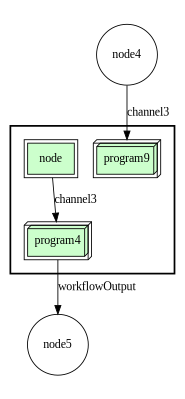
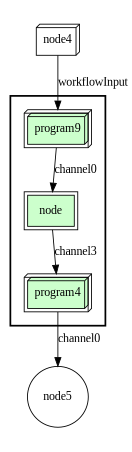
node "node4": shape circle -> box3d
edge "node4" -> "program9": label "channel3" -> "workflowInput"
edge "program9" -> "node": added, label "channel0"
edge "program4" -> "node5": label "workflowOutput" -> "channel0"
